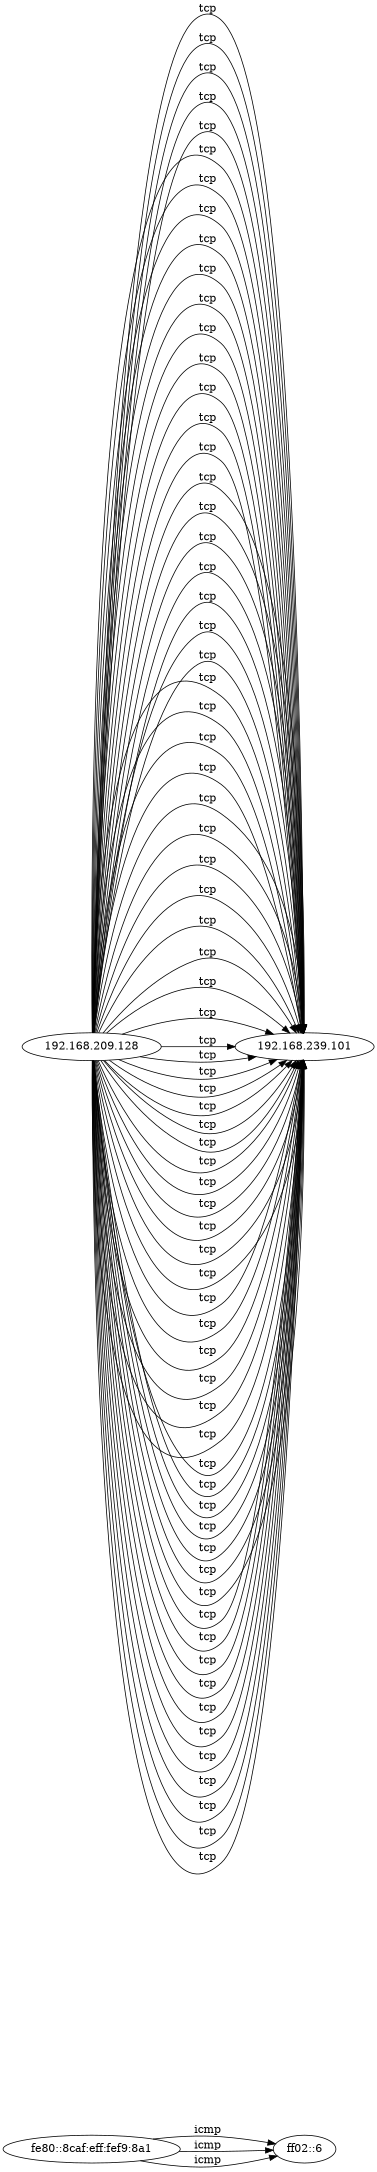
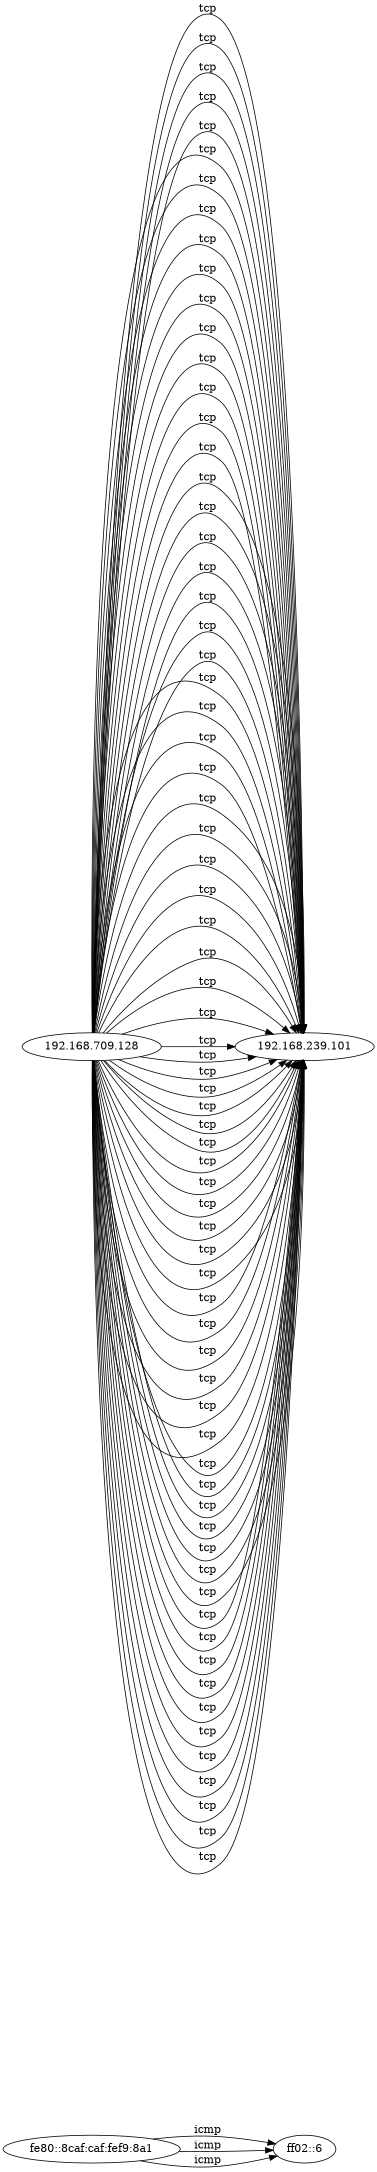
node "192.168.209.128": label "192.168.209.128" -> "192.168.709.128"
node "fe80::8caf:eff:fef9:8a1": label "fe80::8caf:eff:fef9:8a1" -> "fe80::8caf:caf:fef9:8a1"
